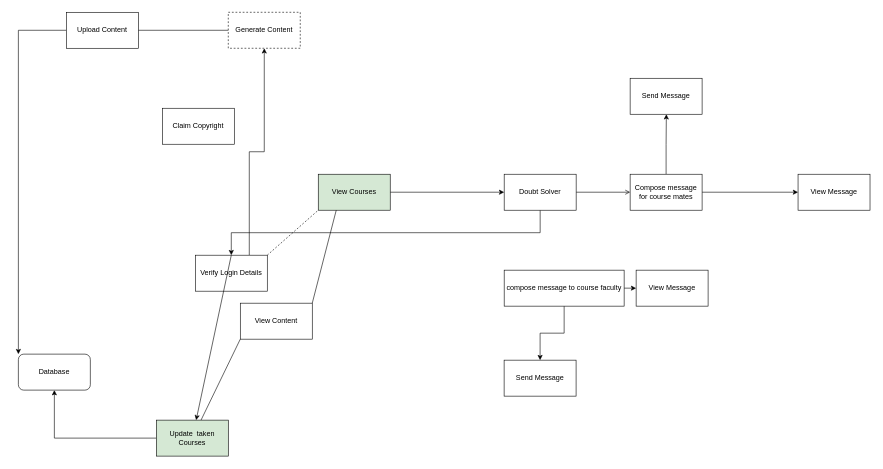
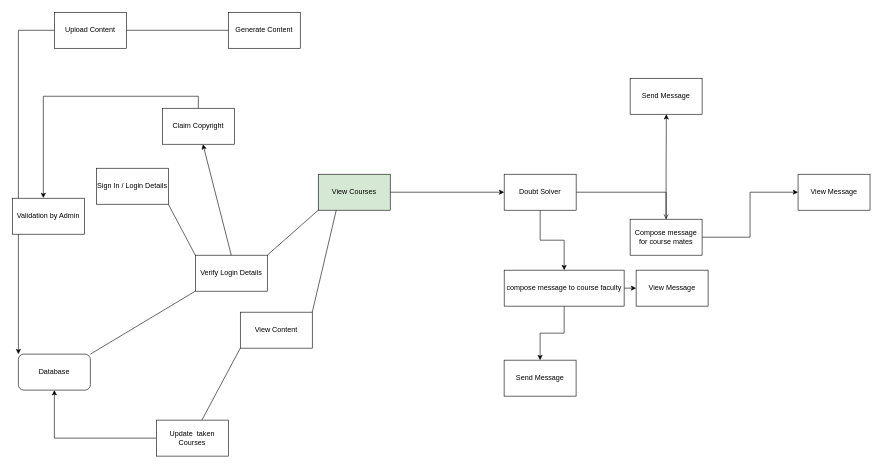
node "Upload Content": moved (102, 30) -> (90, 30)
node "Generate Content": style dashed -> solid
edge "Claim Copyright" -> "Validation by Admin": added
edge "Verify Login Details" -> "Generate Content": removed
node "Sign In / Login Details": added
node "Compose message for course mates": moved (666, 192) -> (666, 237)
node "Validation by Admin": added
edge "Sign In / Login Details" -- "Verify Login Details": added
edge "Doubt Solver" -> "Verify Login Details": now "Doubt Solver" -> "compose message to course faculty"
edge "View Courses" -- "Verify Login Details": style dashed -> solid
node "View Content": moved (276, 321) -> (276, 330)
edge "Verify Login Details" -- "Database": added
edge "Verify Login Details" -> "Update taken Courses": now "Verify Login Details" -> "Claim Copyright"
node "Update taken Courses": fillcolor #d5e8d4 -> #ffffff
